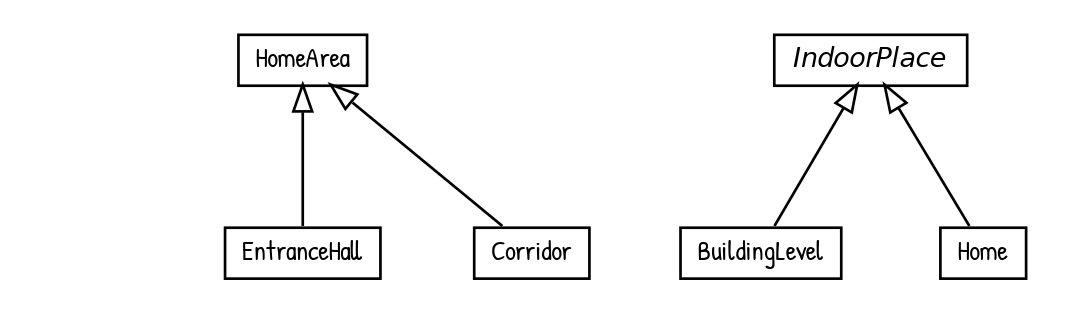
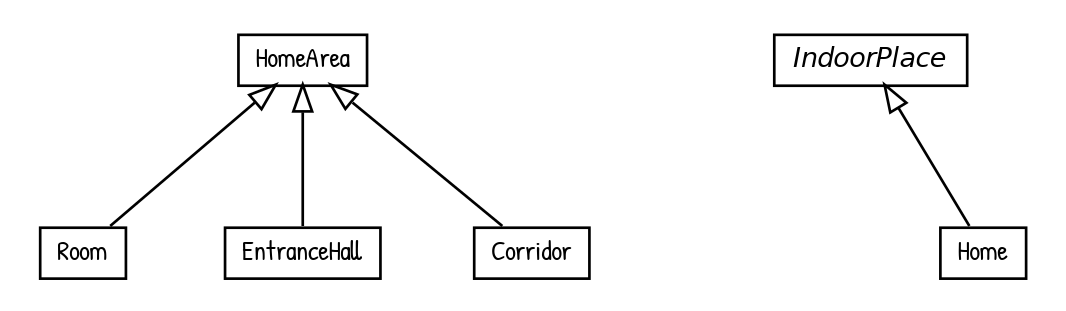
node "Room": added
node "BuildingLevel": removed
